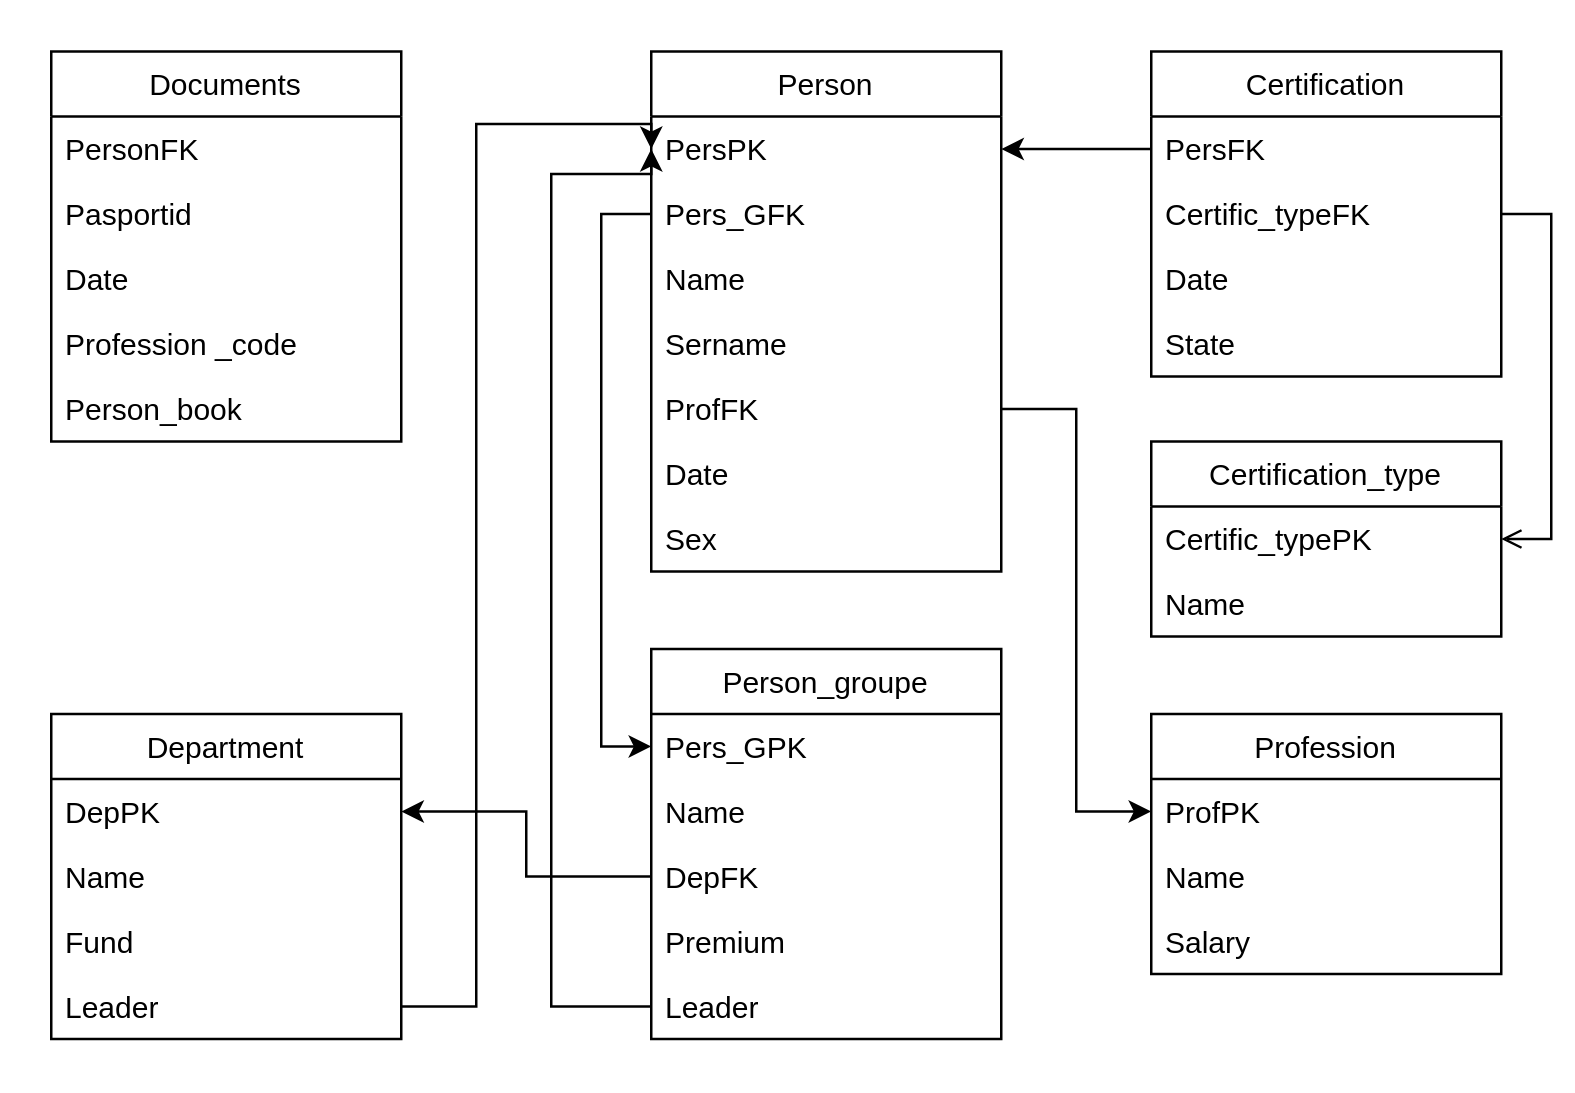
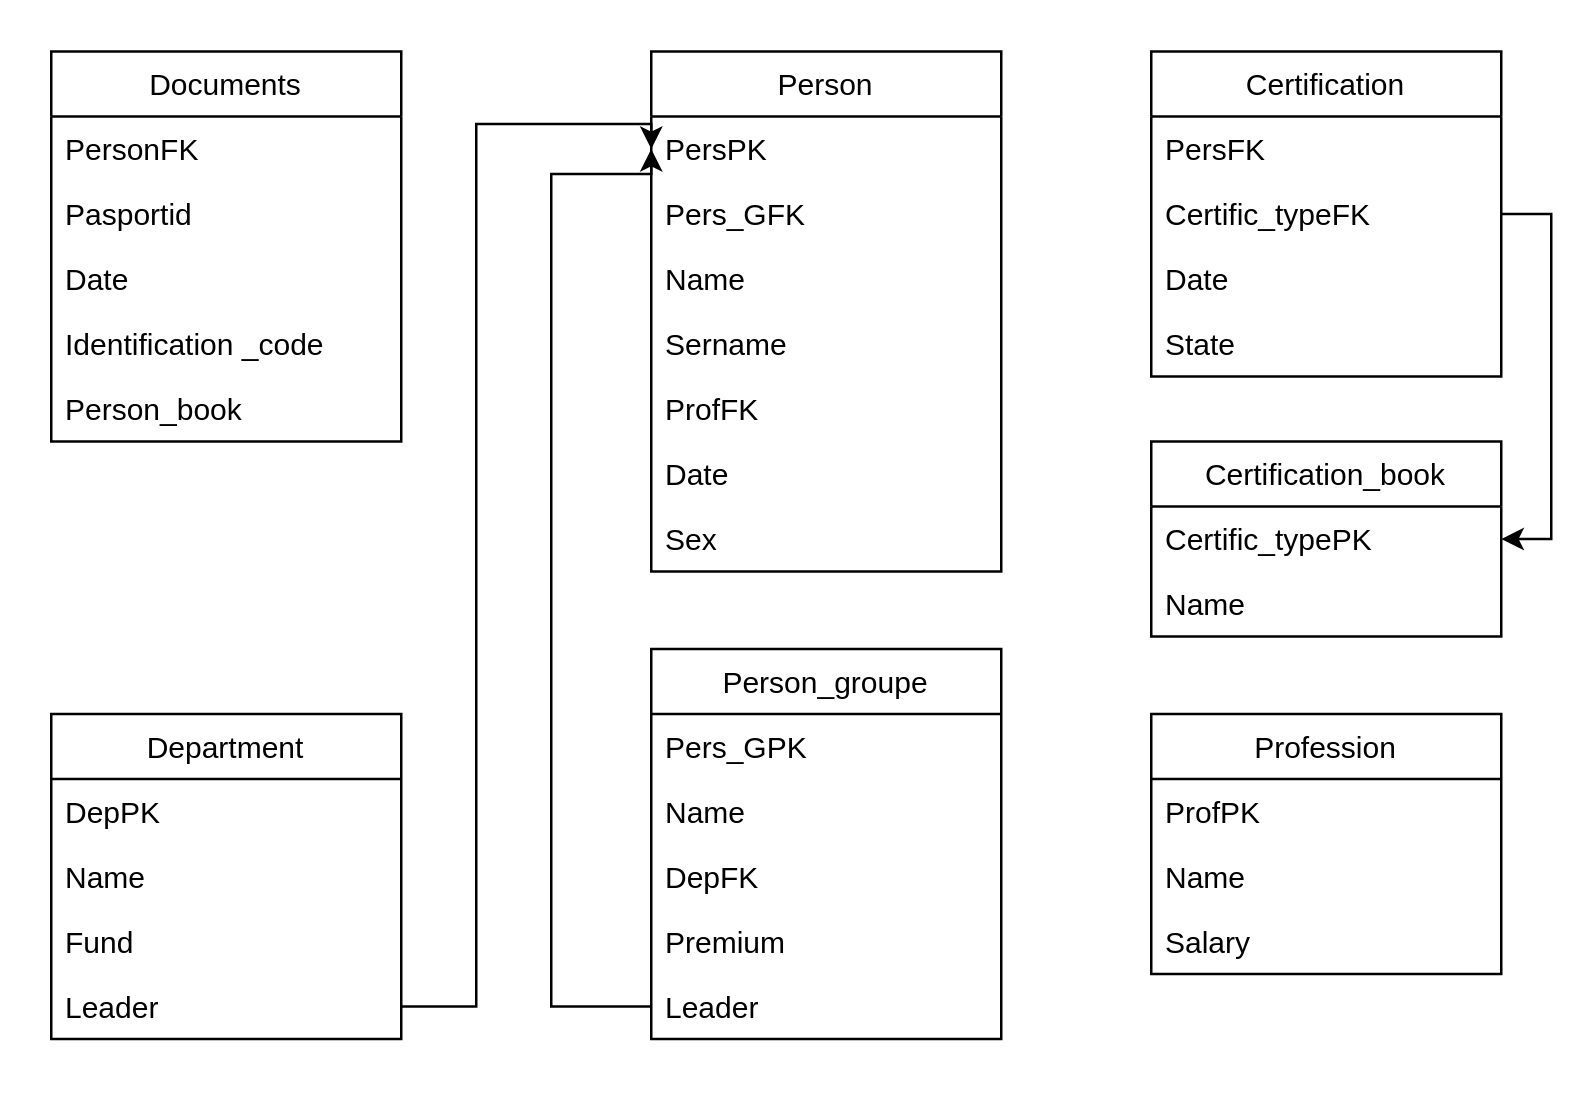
edge "PersFK" -> "PersPK": removed
node "Profession _code": label "Profession _code" -> "Identification _code"
edge "Pers_GFK" -> "Pers_GPK": removed
node "Certification_type": label "Certification_type" -> "Certification_book"
edge "Certific_typeFK" -> "Certific_typePK": arrowhead open -> classic
edge "ProfFK" -> "ProfPK": removed
edge "DepFK" -> "DepPK": removed
